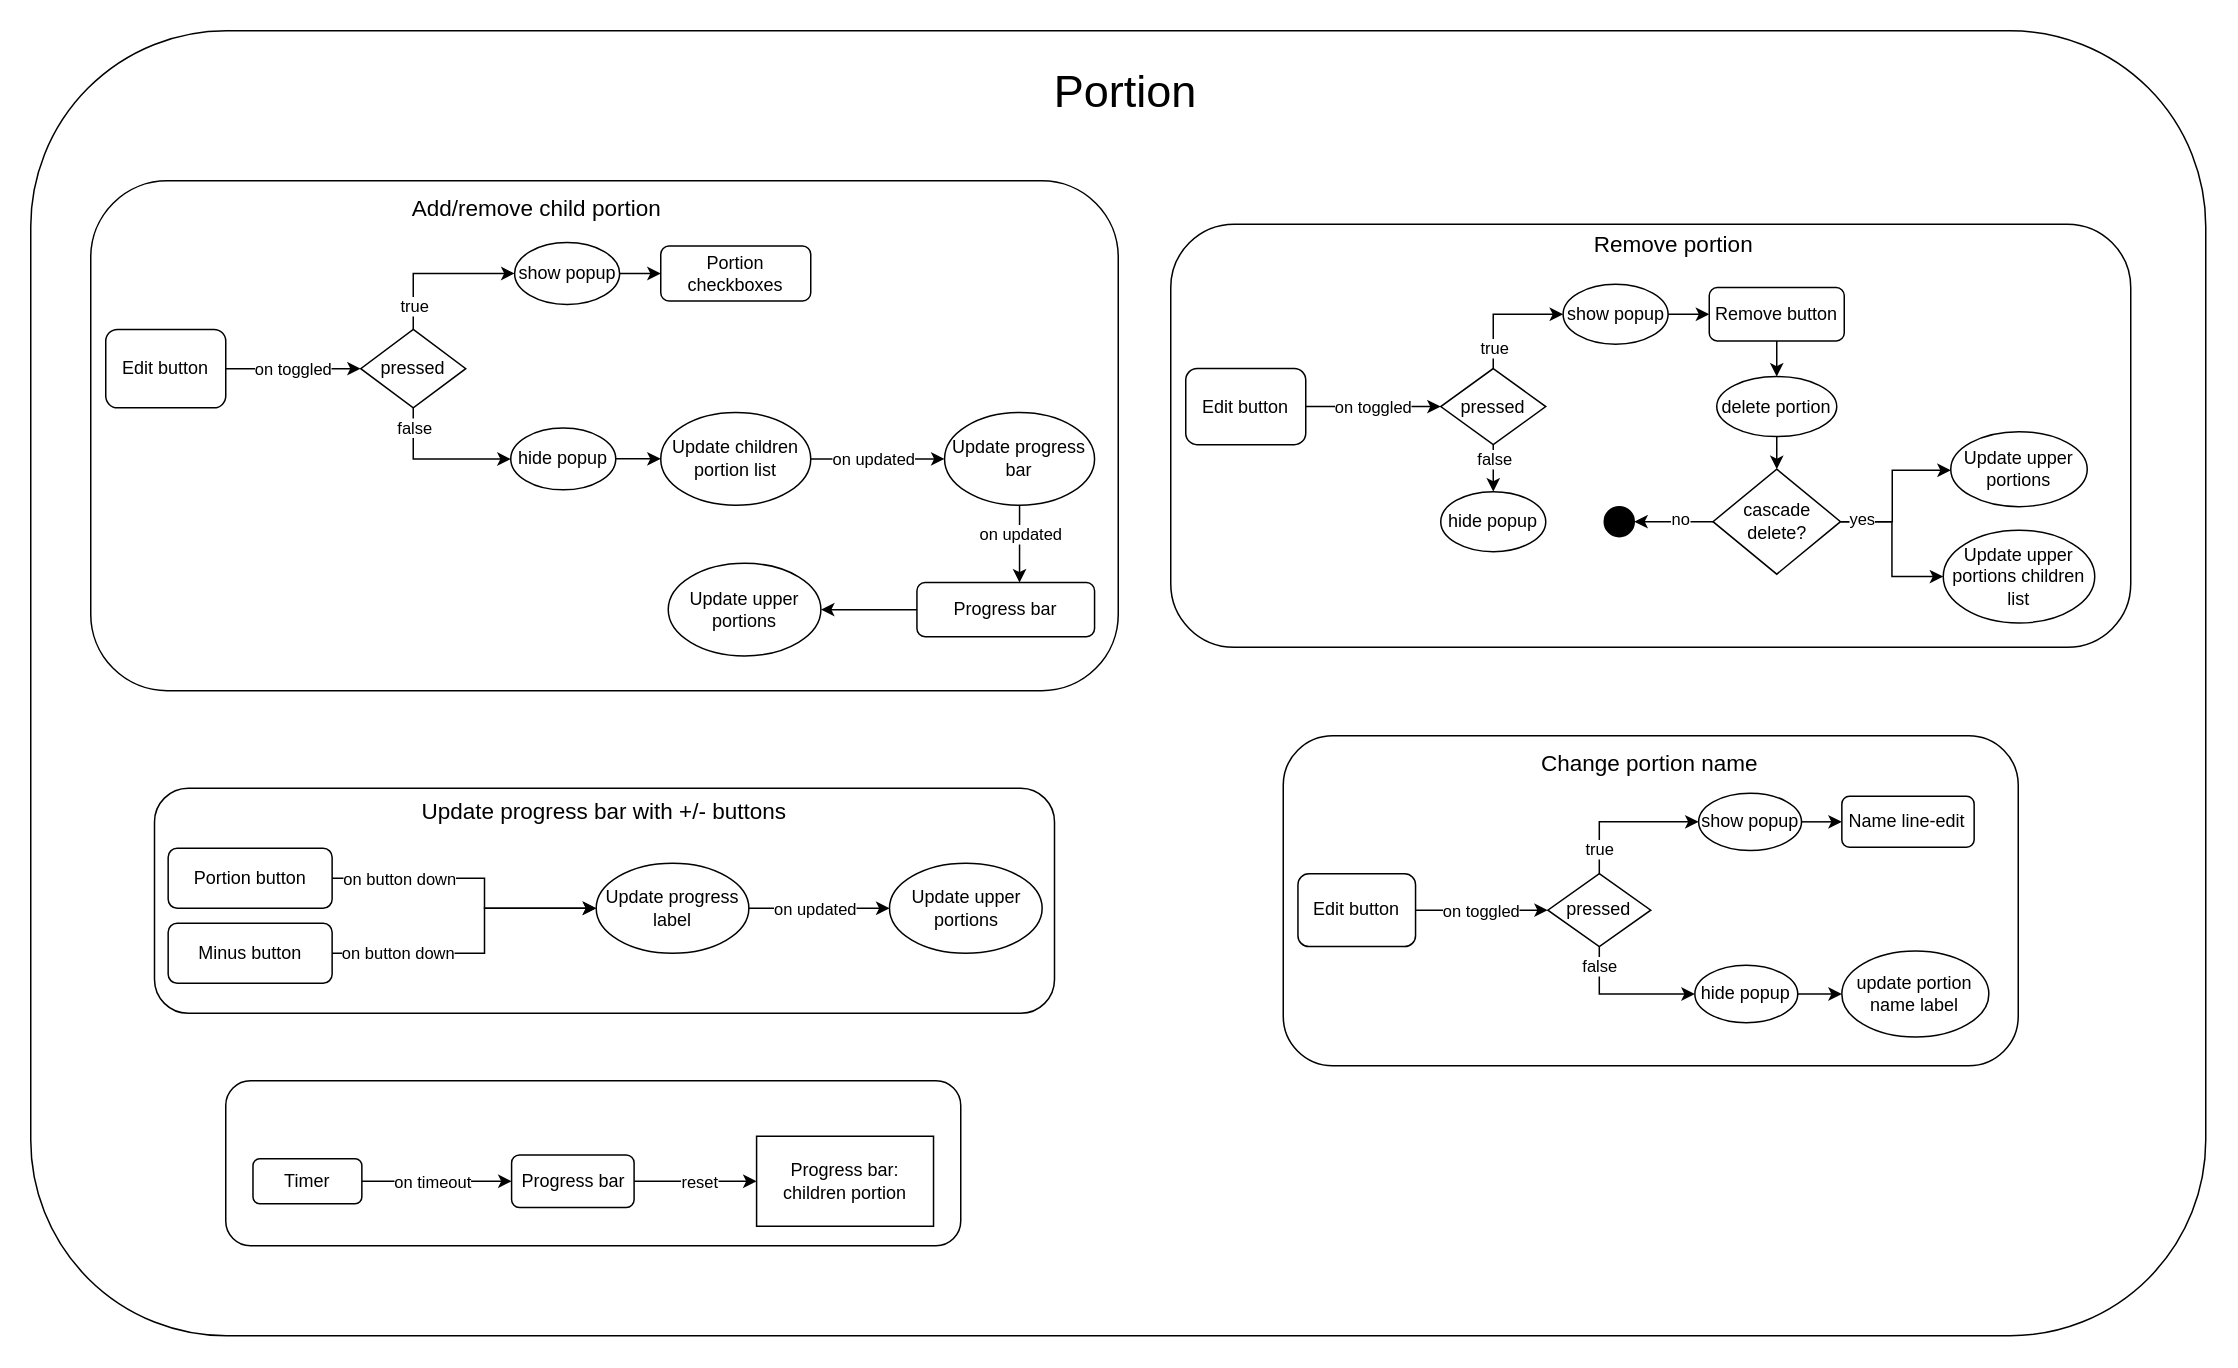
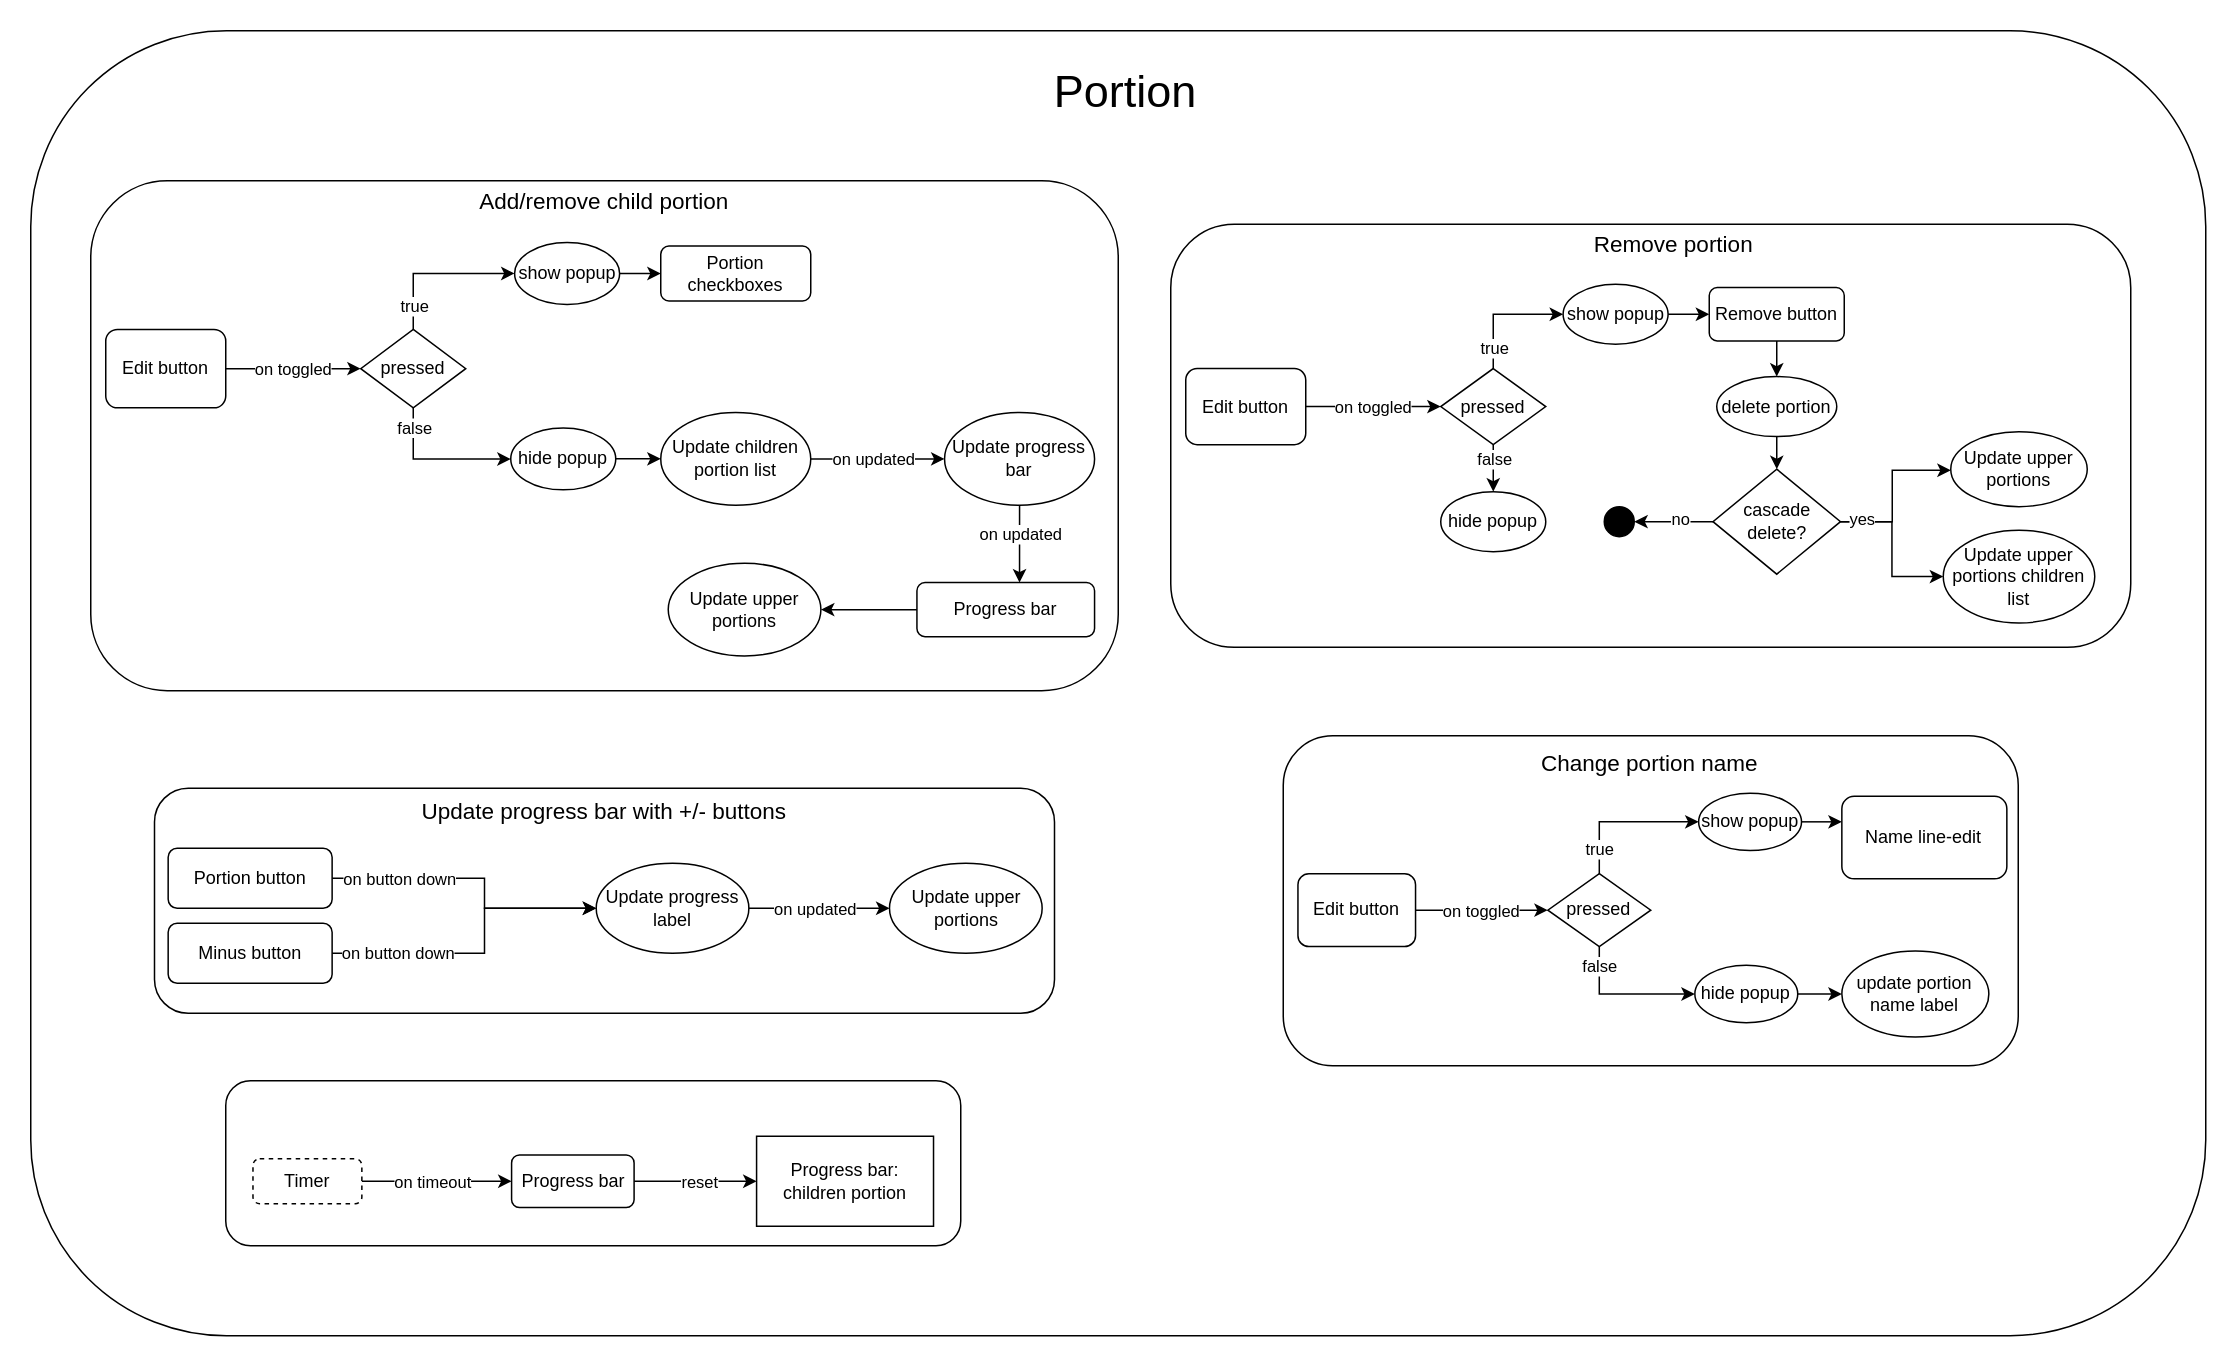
node "Add/remove child portion": moved (537, 208) -> (605, 200)
node "Name line-edit": size 132x51 -> 165x83
node "Timer": style solid -> dashed
